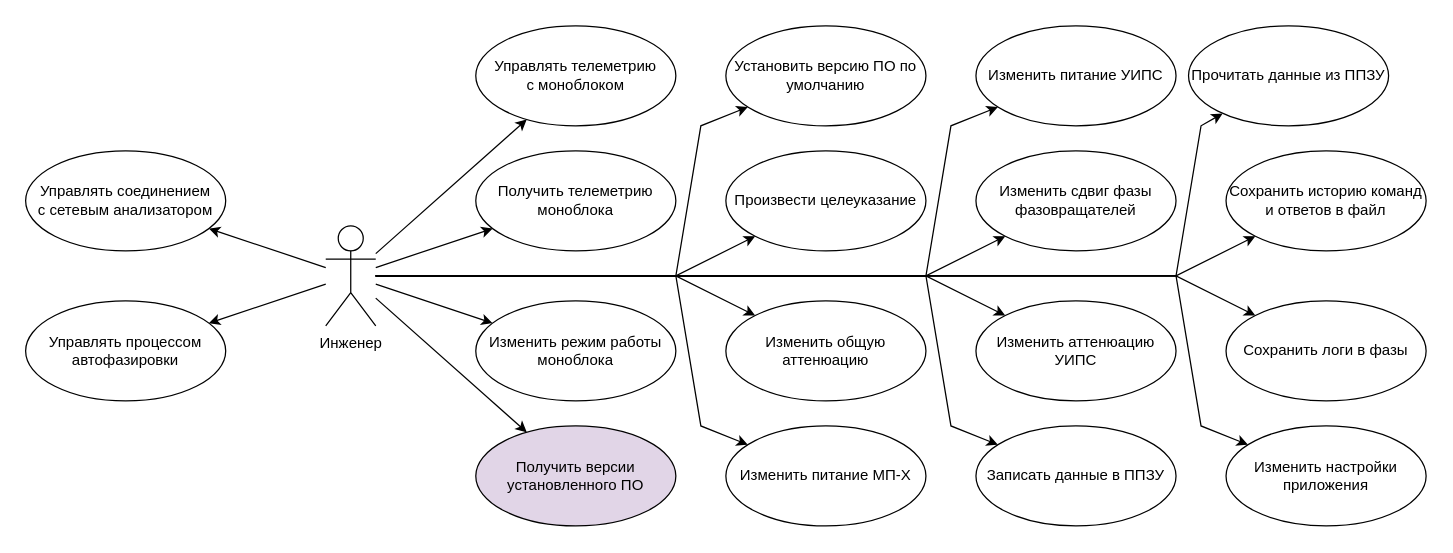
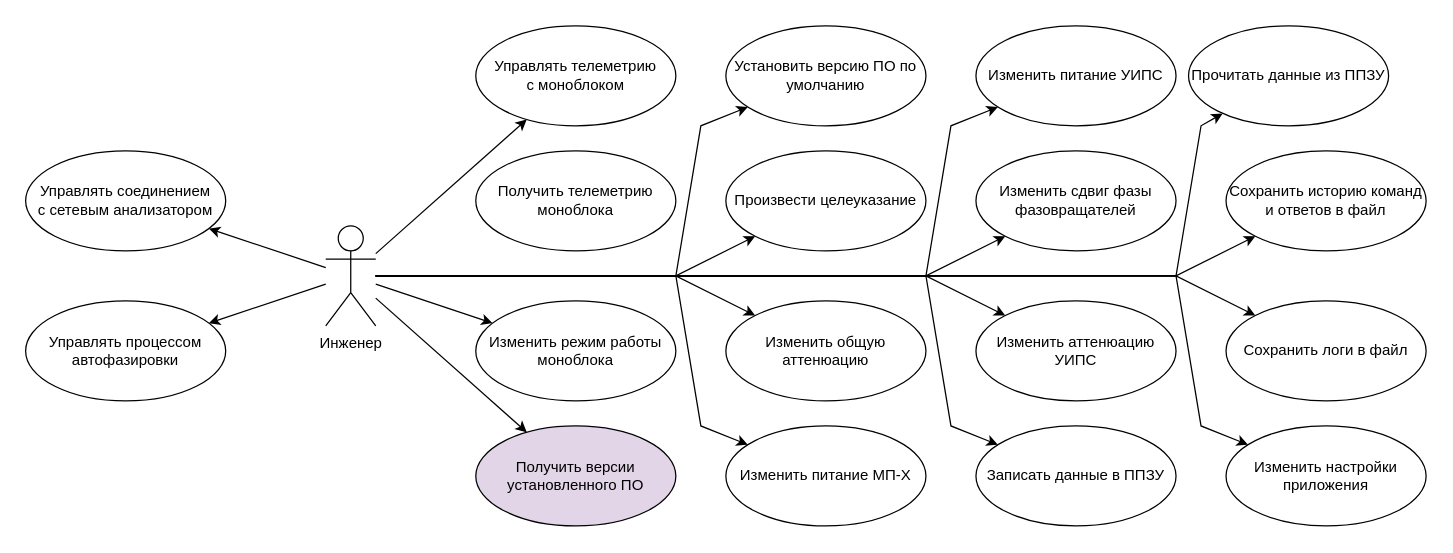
edge "Инженер" -> "Получить телеметрию моноблока": removed
node "Сохранить логи в фазы": label "Сохранить логи в фазы" -> "Сохранить логи в файл"
